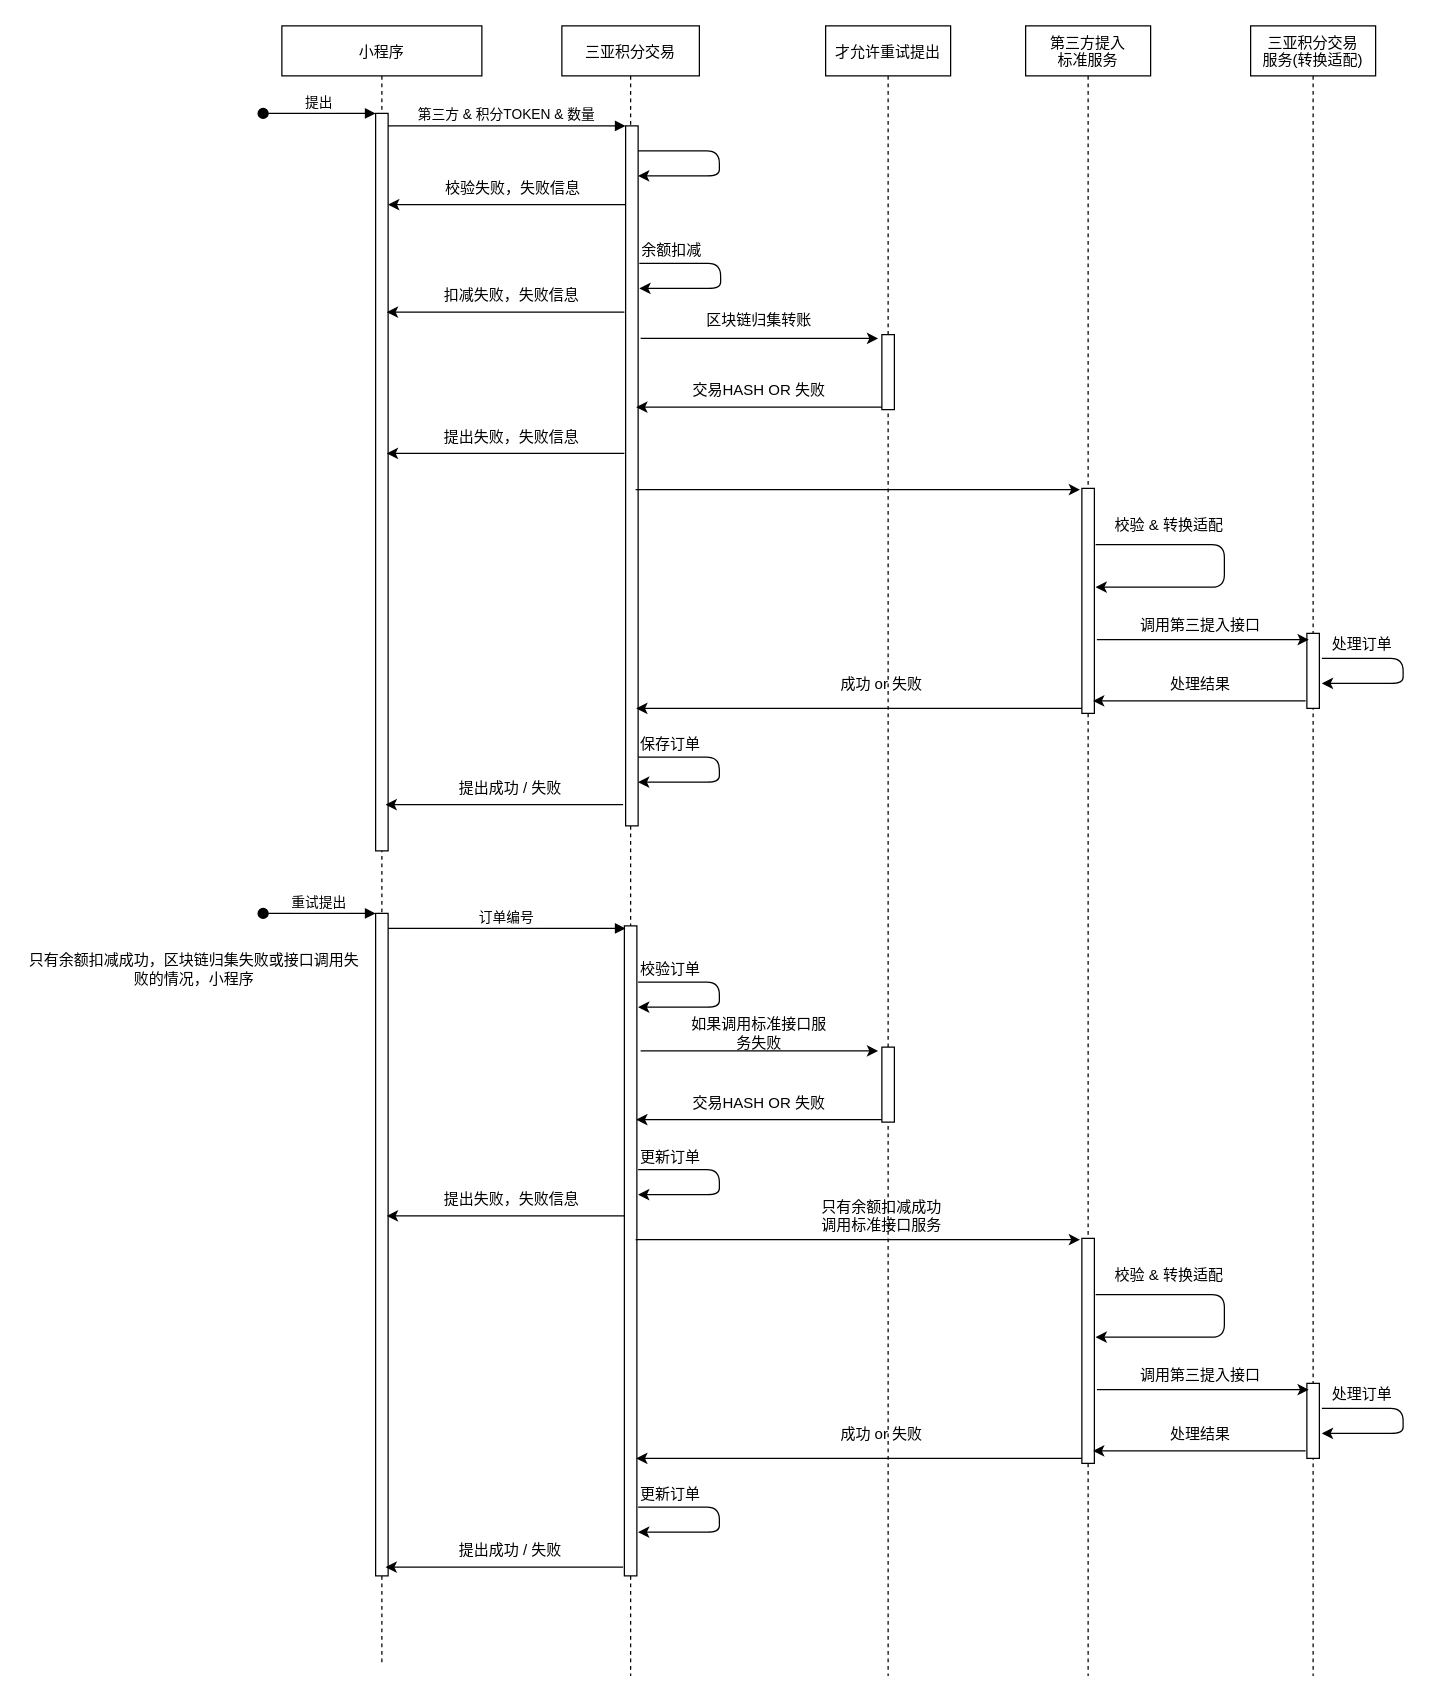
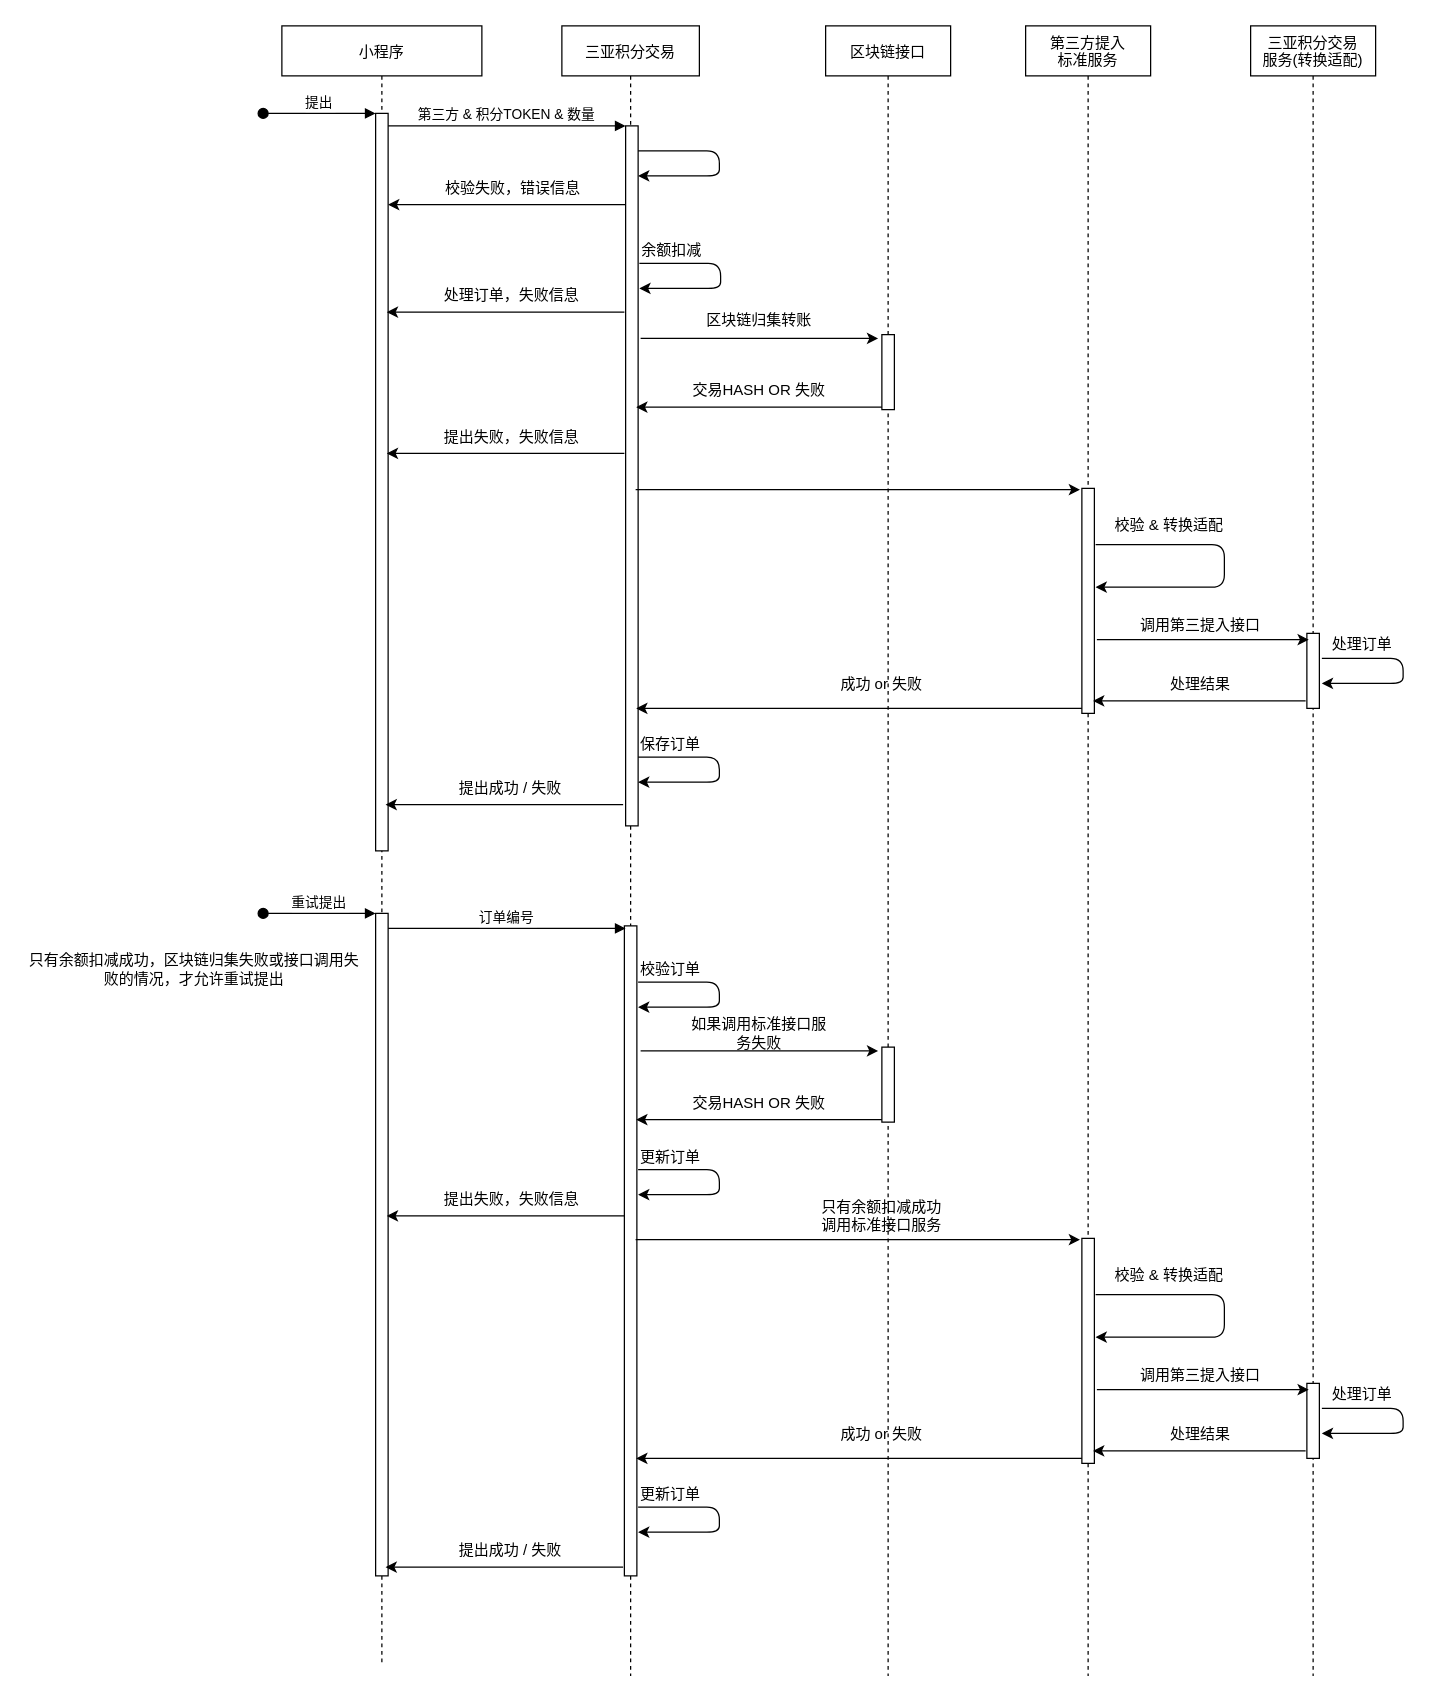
node "才允许重试提出": label "才允许重试提出" -> "区块链接口"
node "校验失败，失败信息": label "校验失败，失败信息" -> "校验失败，错误信息"
node "扣减失败，失败信息": label "扣减失败，失败信息" -> "处理订单，失败信息"
node "只有余额扣减成功，区块链归集失败或接口调用失败的情况，小程序": label "只有余额扣减成功，区块链归集失败或接口调用失败的情况，小程序" -> "只有余额扣减成功，区块链归集失败或接口调用失败的情况，才允许重试提出"
